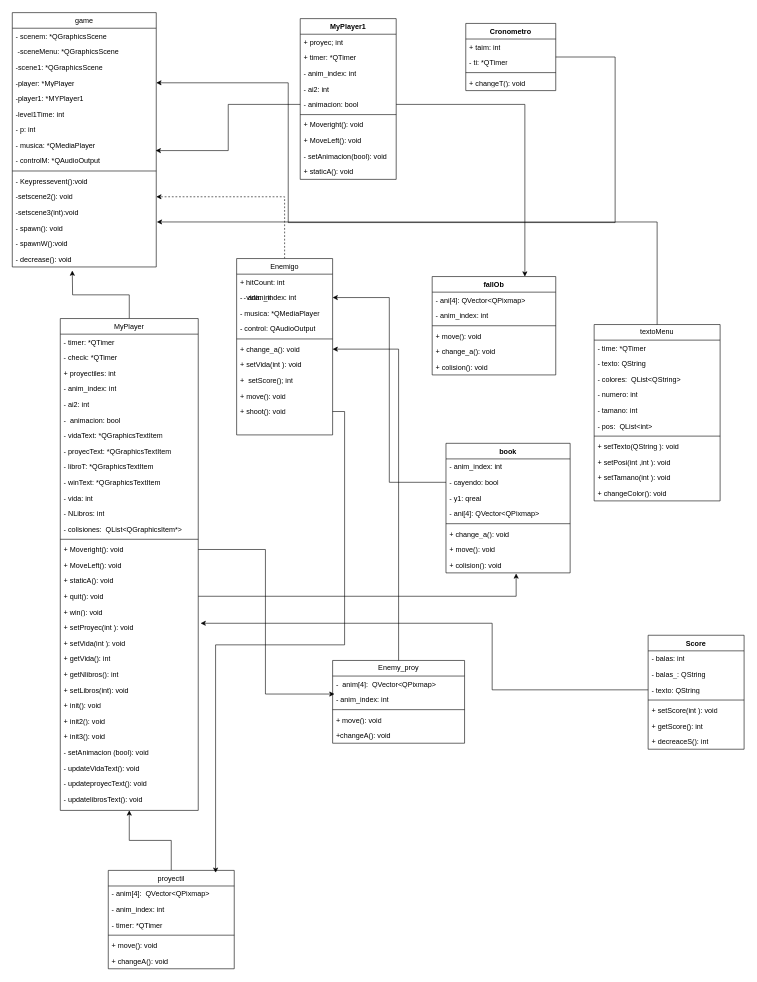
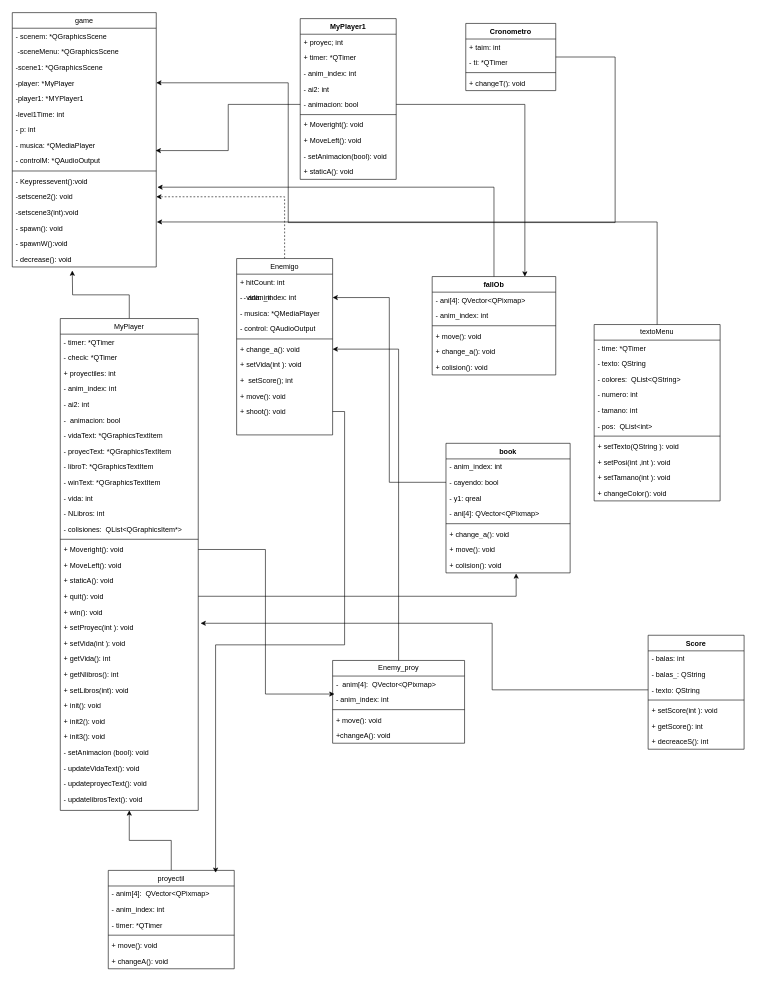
edge "fallOb" -> "-setscene2(): void": added
